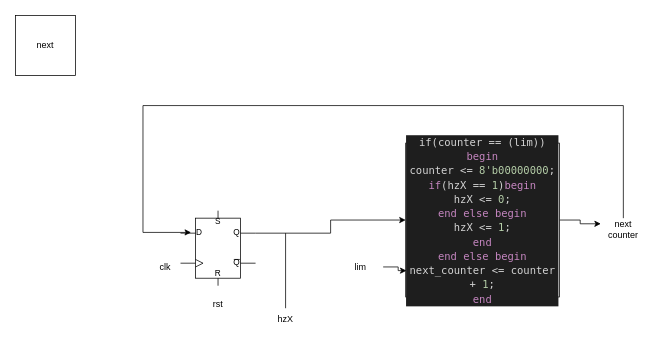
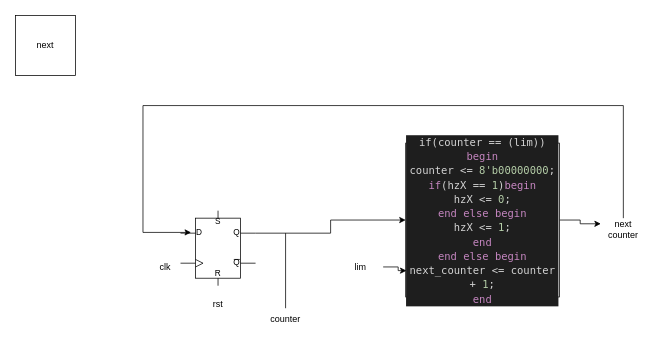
node "hzX": label "hzX" -> "counter"
